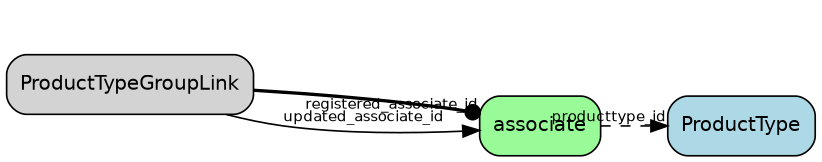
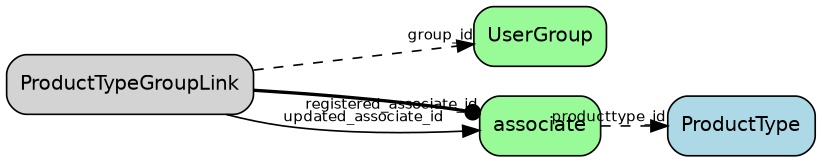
node "UserGroup": added
